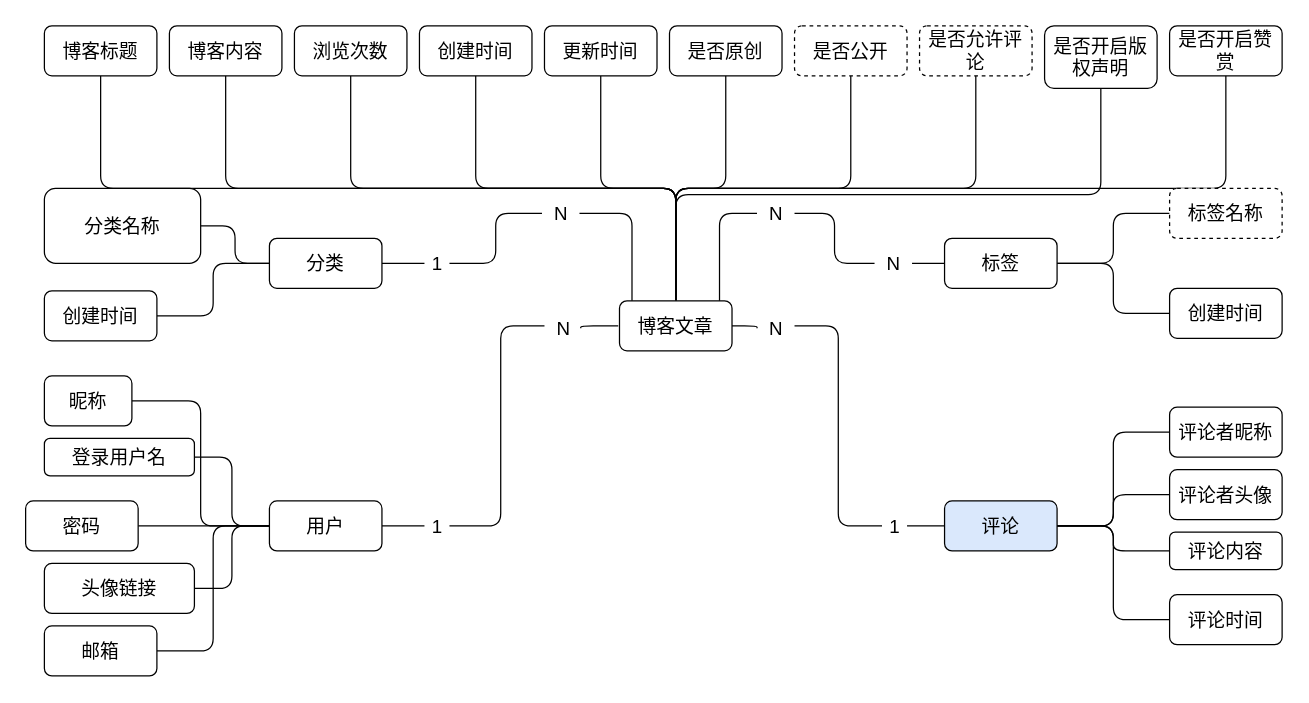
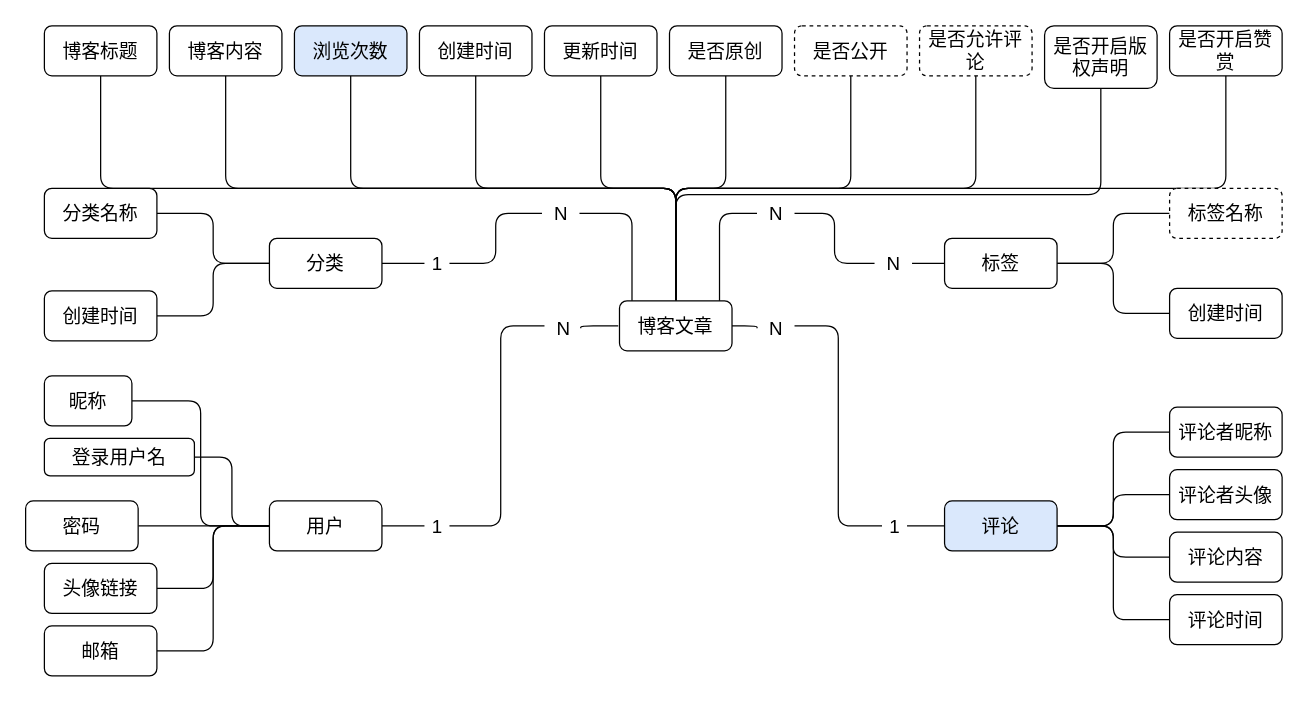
node "浏览次数": fillcolor #ffffff -> #dae8fc
node "分类名称": size 156x75 -> 113x50
node "评论内容": size 113x38 -> 113x50
node "头像链接": size 150x50 -> 113x50
